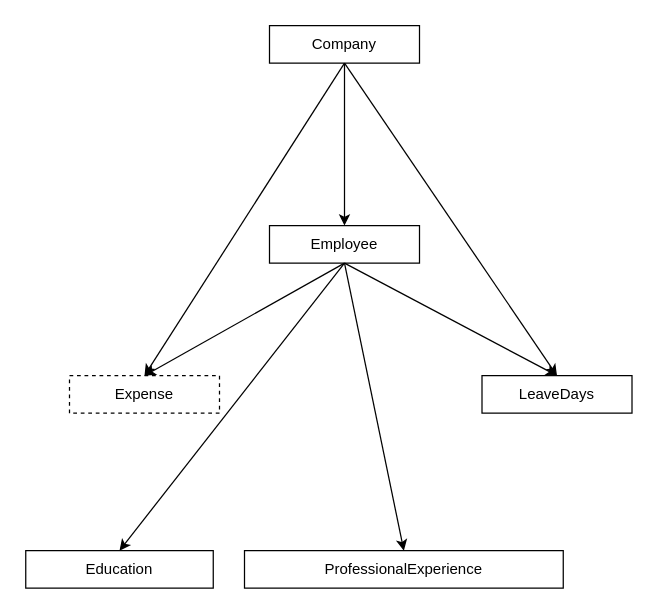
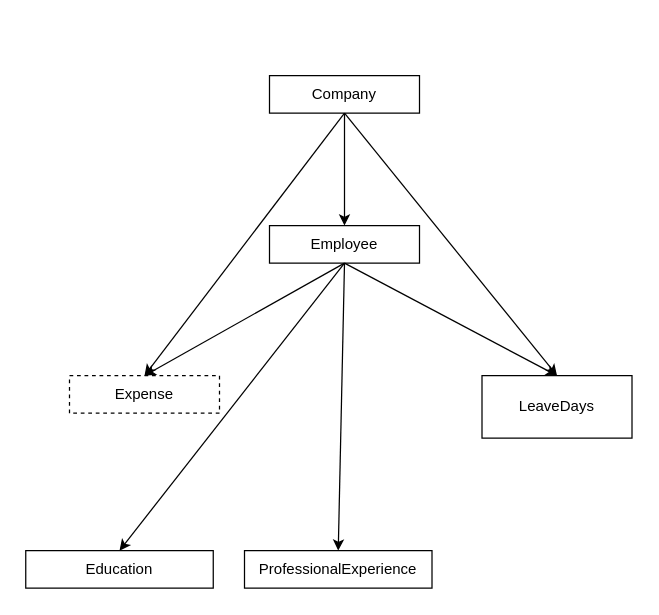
node "Company": moved (344, 44) -> (344, 94)
node "LeaveDays": size 150x38 -> 150x63
node "ProfessionalExperience": size 319x38 -> 188x38
